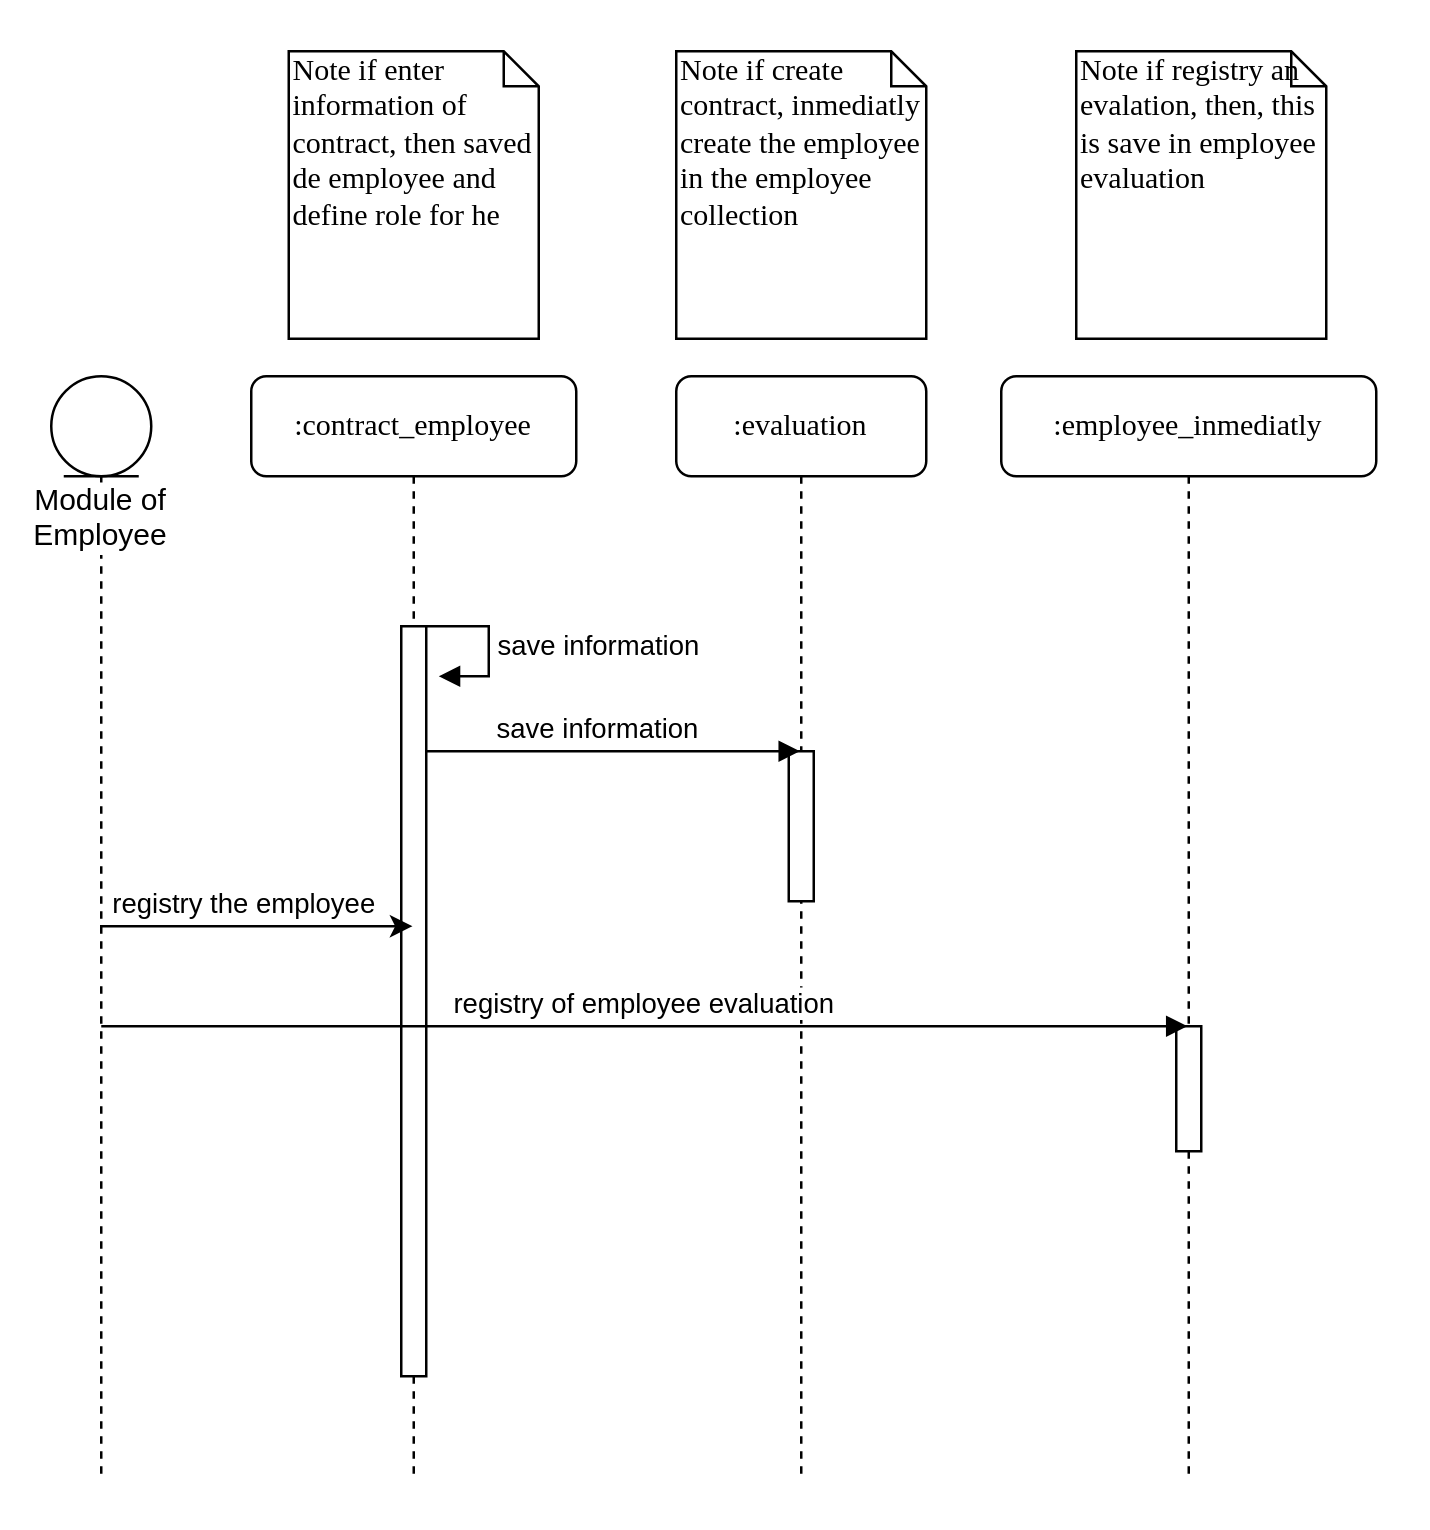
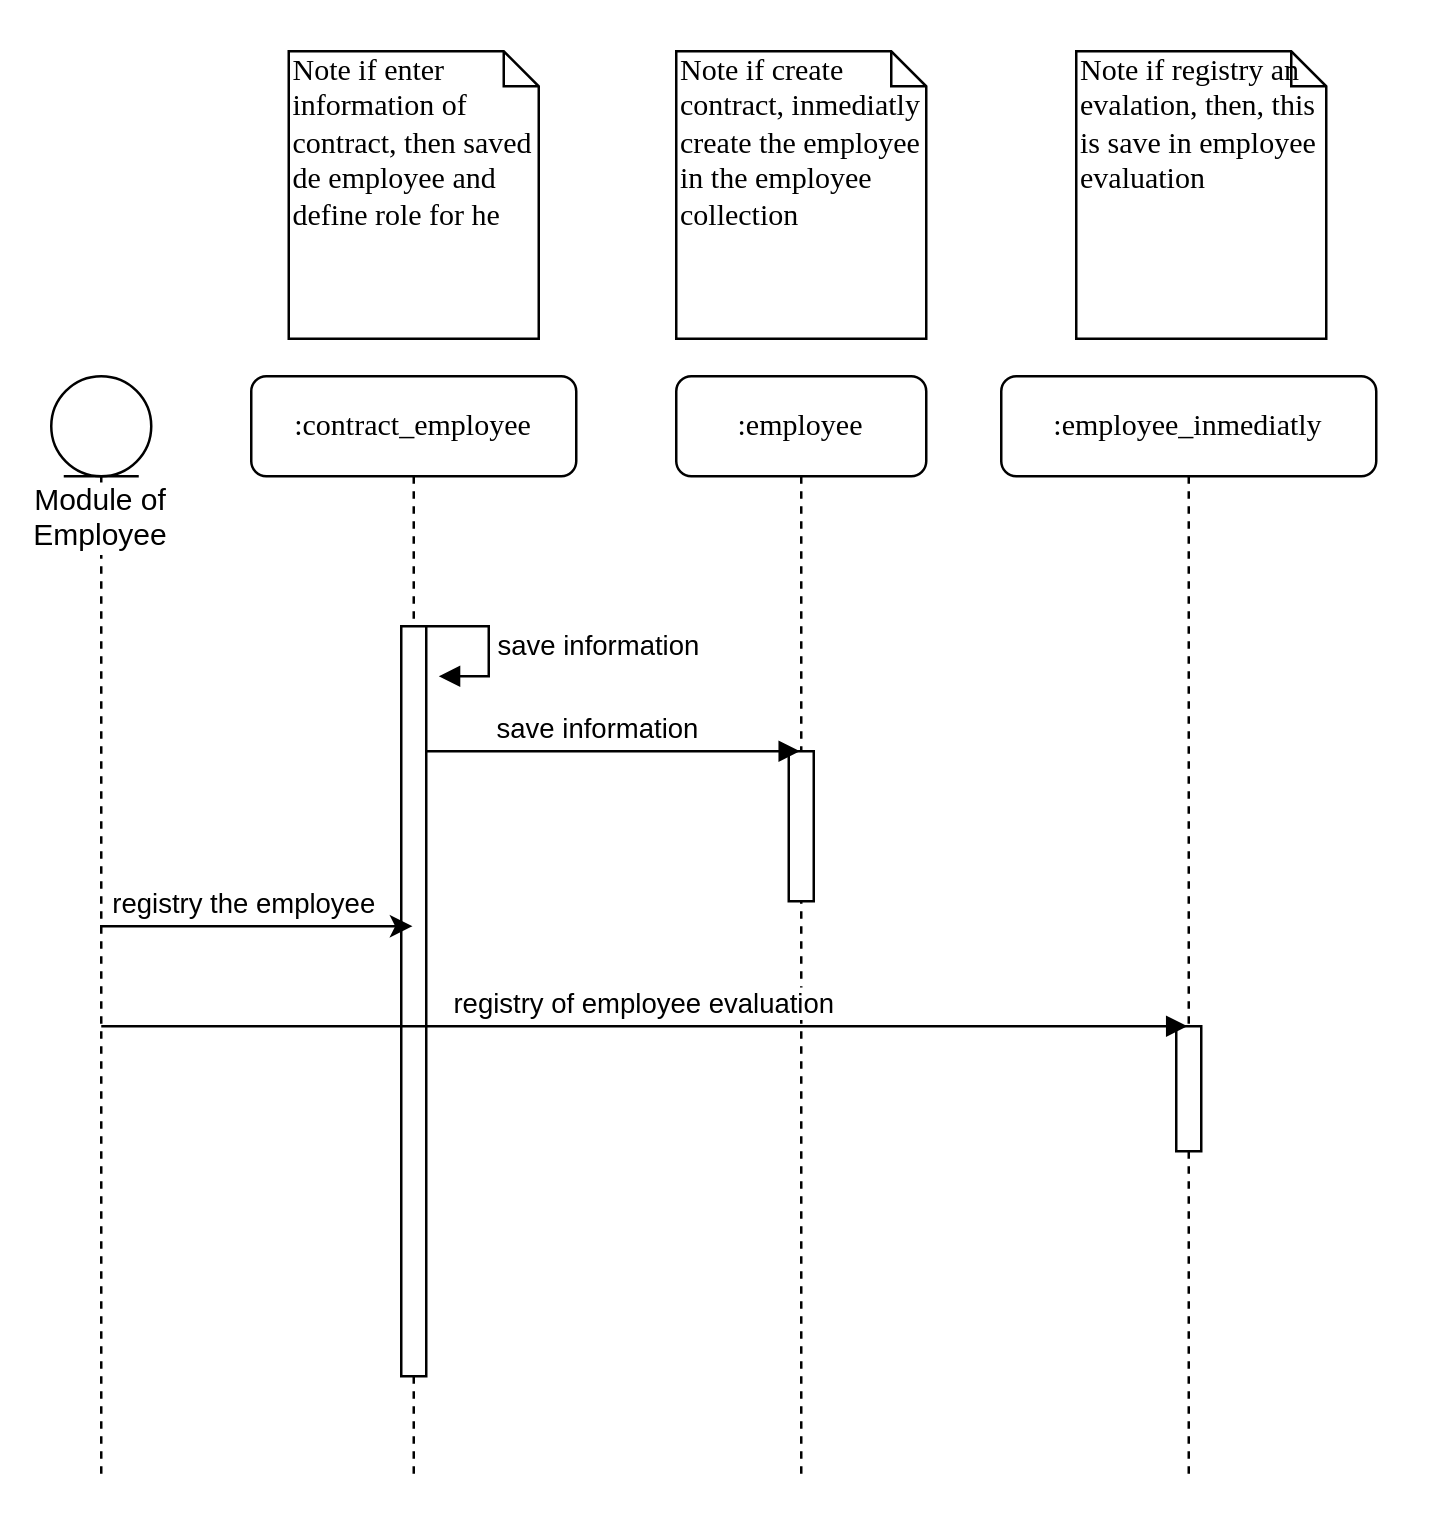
node ":evaluation": label ":evaluation" -> ":employee"
